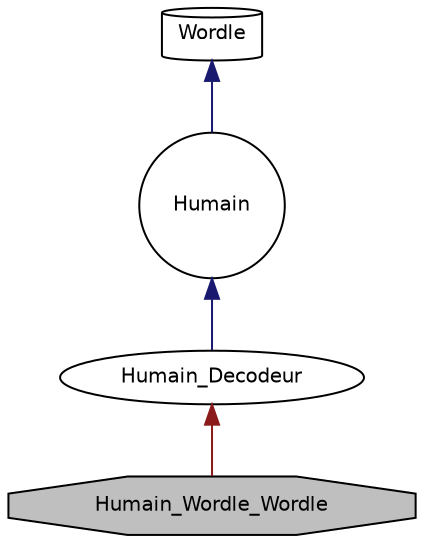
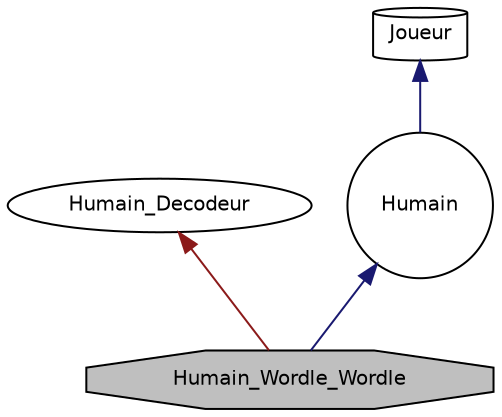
node "Wordle": label "Wordle" -> "Joueur"
edge "Humain_Decodeur" -> "Humain": now "Humain_Wordle_Wordle" -> "Humain"
